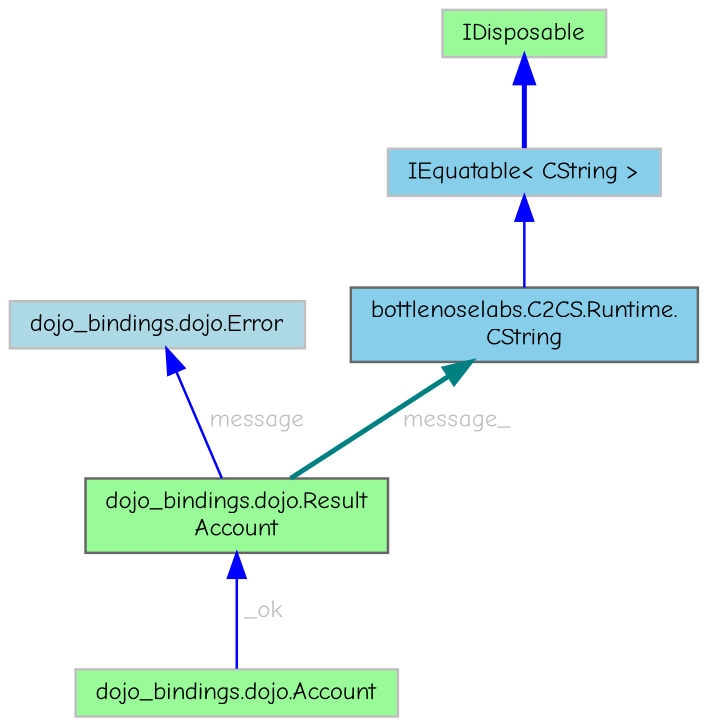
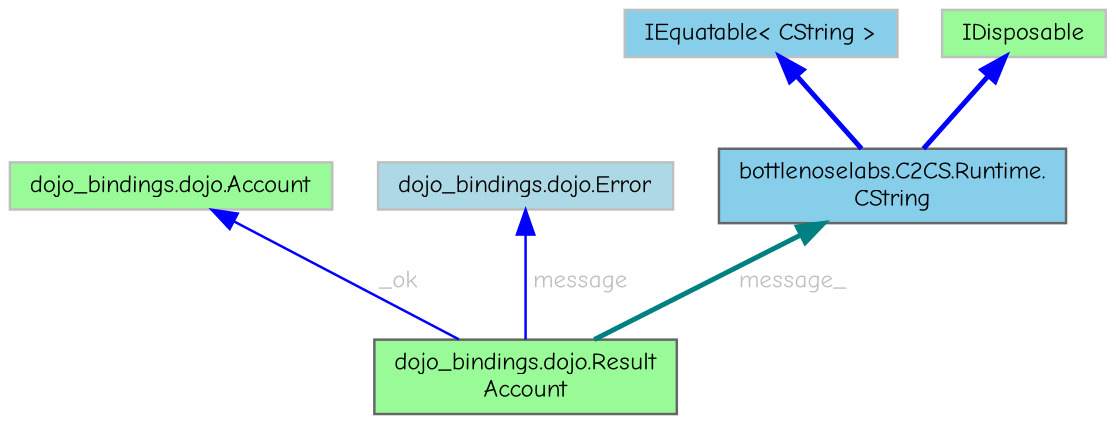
edge "IEquatable< CString >" -> "IDisposable": now "bottlenoselabs.C2CS.Runtime. CString" -> "IDisposable"
edge "bottlenoselabs.C2CS.Runtime. CString" -> "IEquatable< CString >": style solid -> bold
edge "dojo_bindings.dojo.Account" -> "dojo_bindings.dojo.Result Account": reversed
